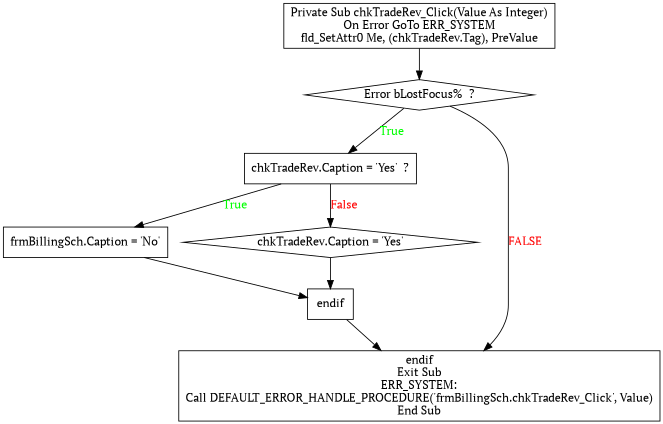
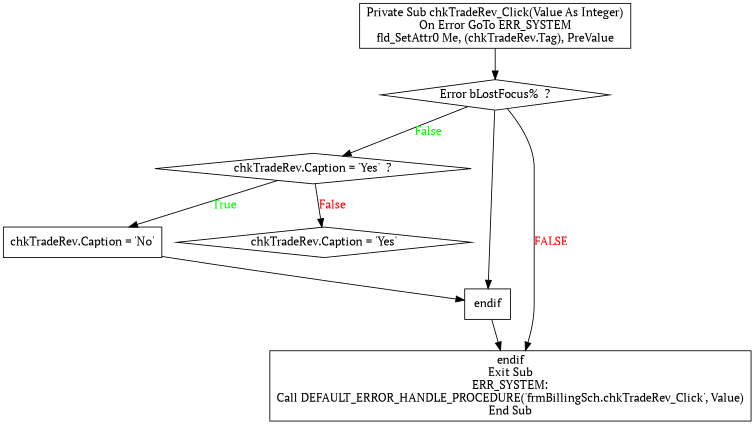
edge "Error bLostFocus%  ?" -> "chkTradeRev.Caption = 'Yes'  ?": label "True" -> "False"
node "chkTradeRev.Caption = 'Yes'  ?": shape box -> diamond
node "frmBillingSch.Caption = 'No'": label "frmBillingSch.Caption = 'No'" -> "chkTradeRev.Caption = 'No'"
edge "chkTradeRev.Caption = 'Yes'" -> "endif": now "Error bLostFocus%  ?" -> "endif"
